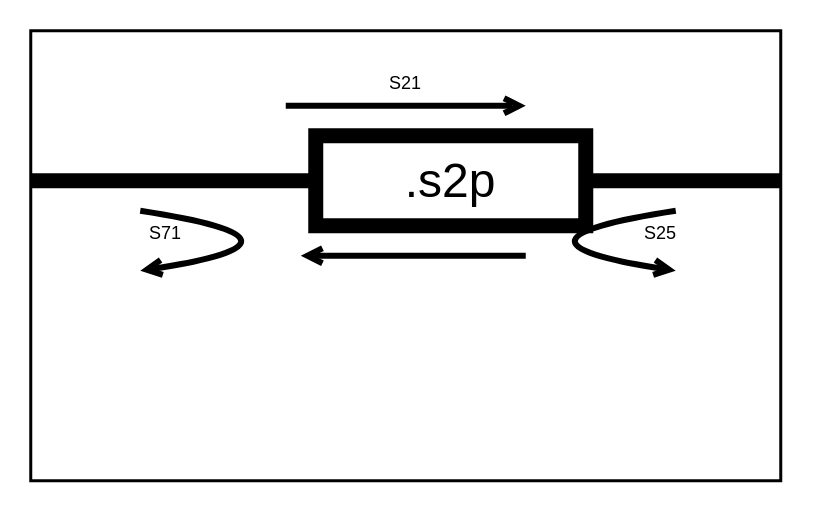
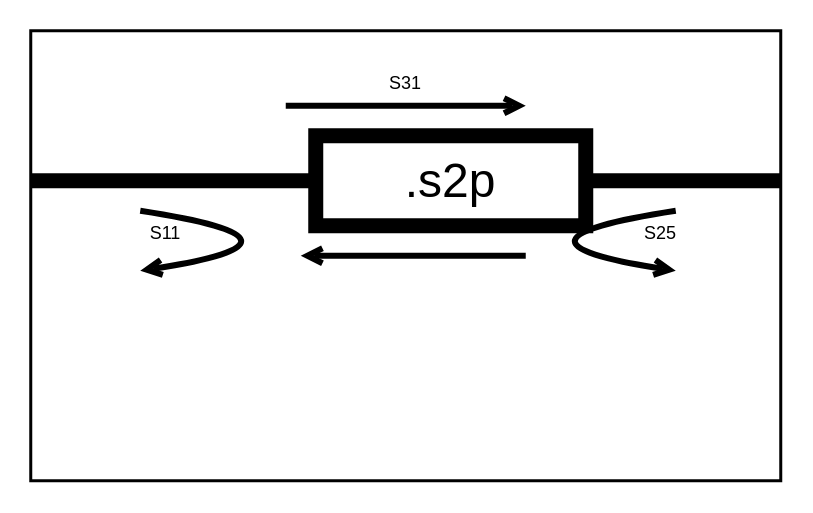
node "S21": label "S21" -> "S31"
node "S71": label "S71" -> "S11"
